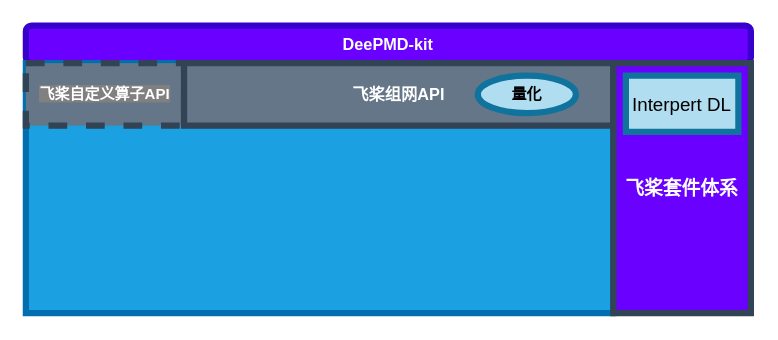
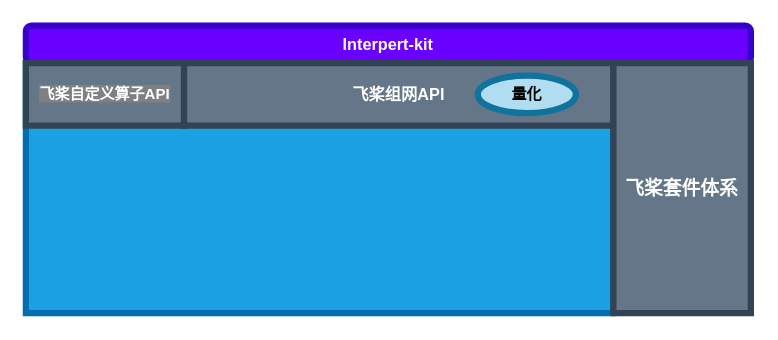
node "DeePMD-kit": label "DeePMD-kit" -> "Interpert-kit"
node "飞桨自定义算子API": style dashed -> solid
node "Interpert DL": removed
node "飞桨套件体系": fillcolor #6a00ff -> #647687
